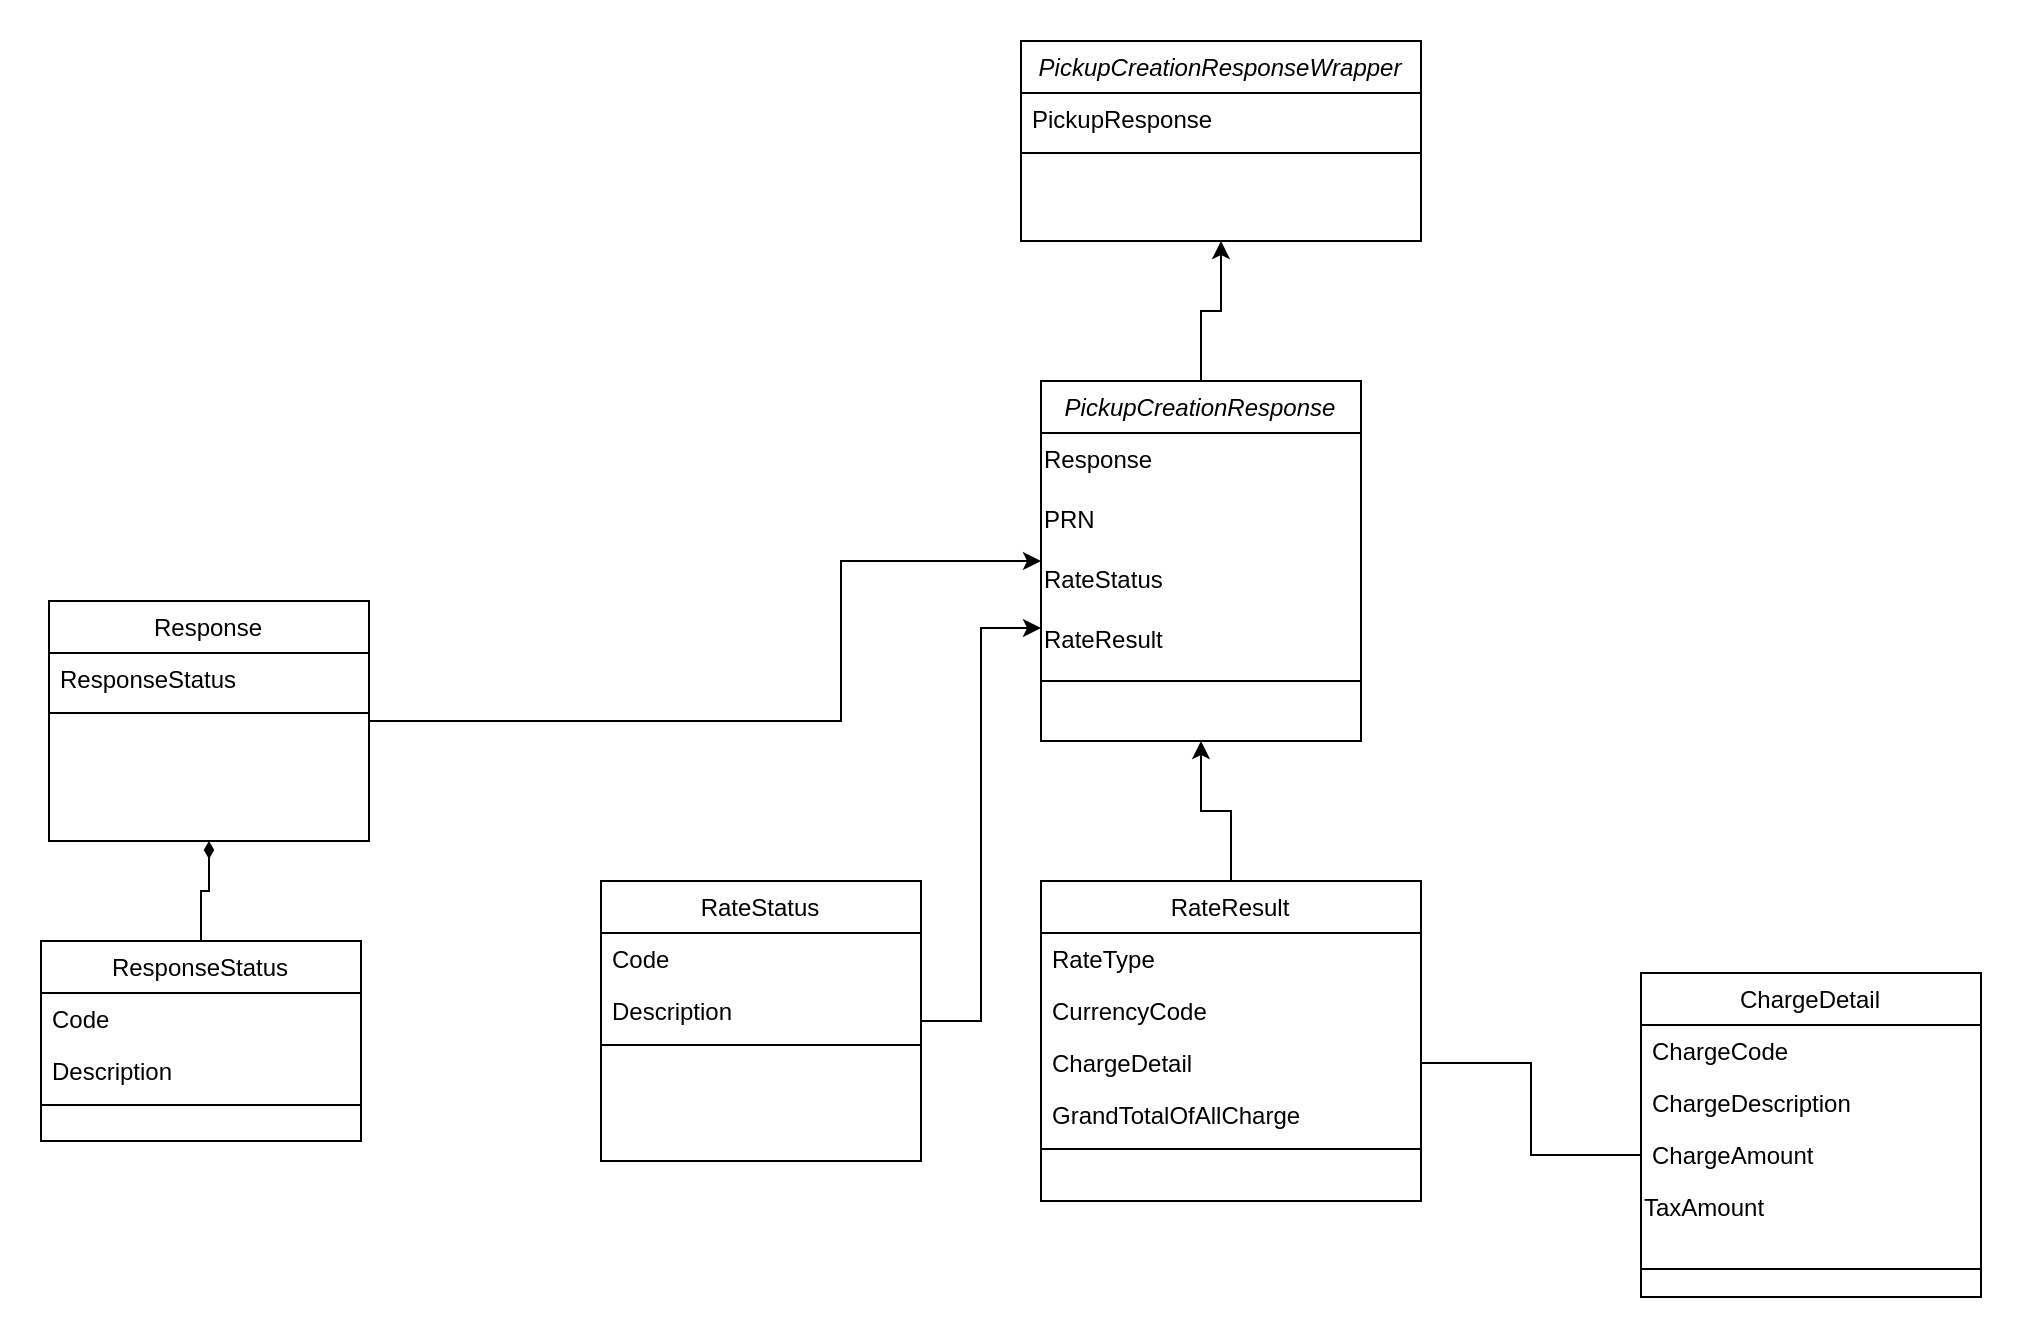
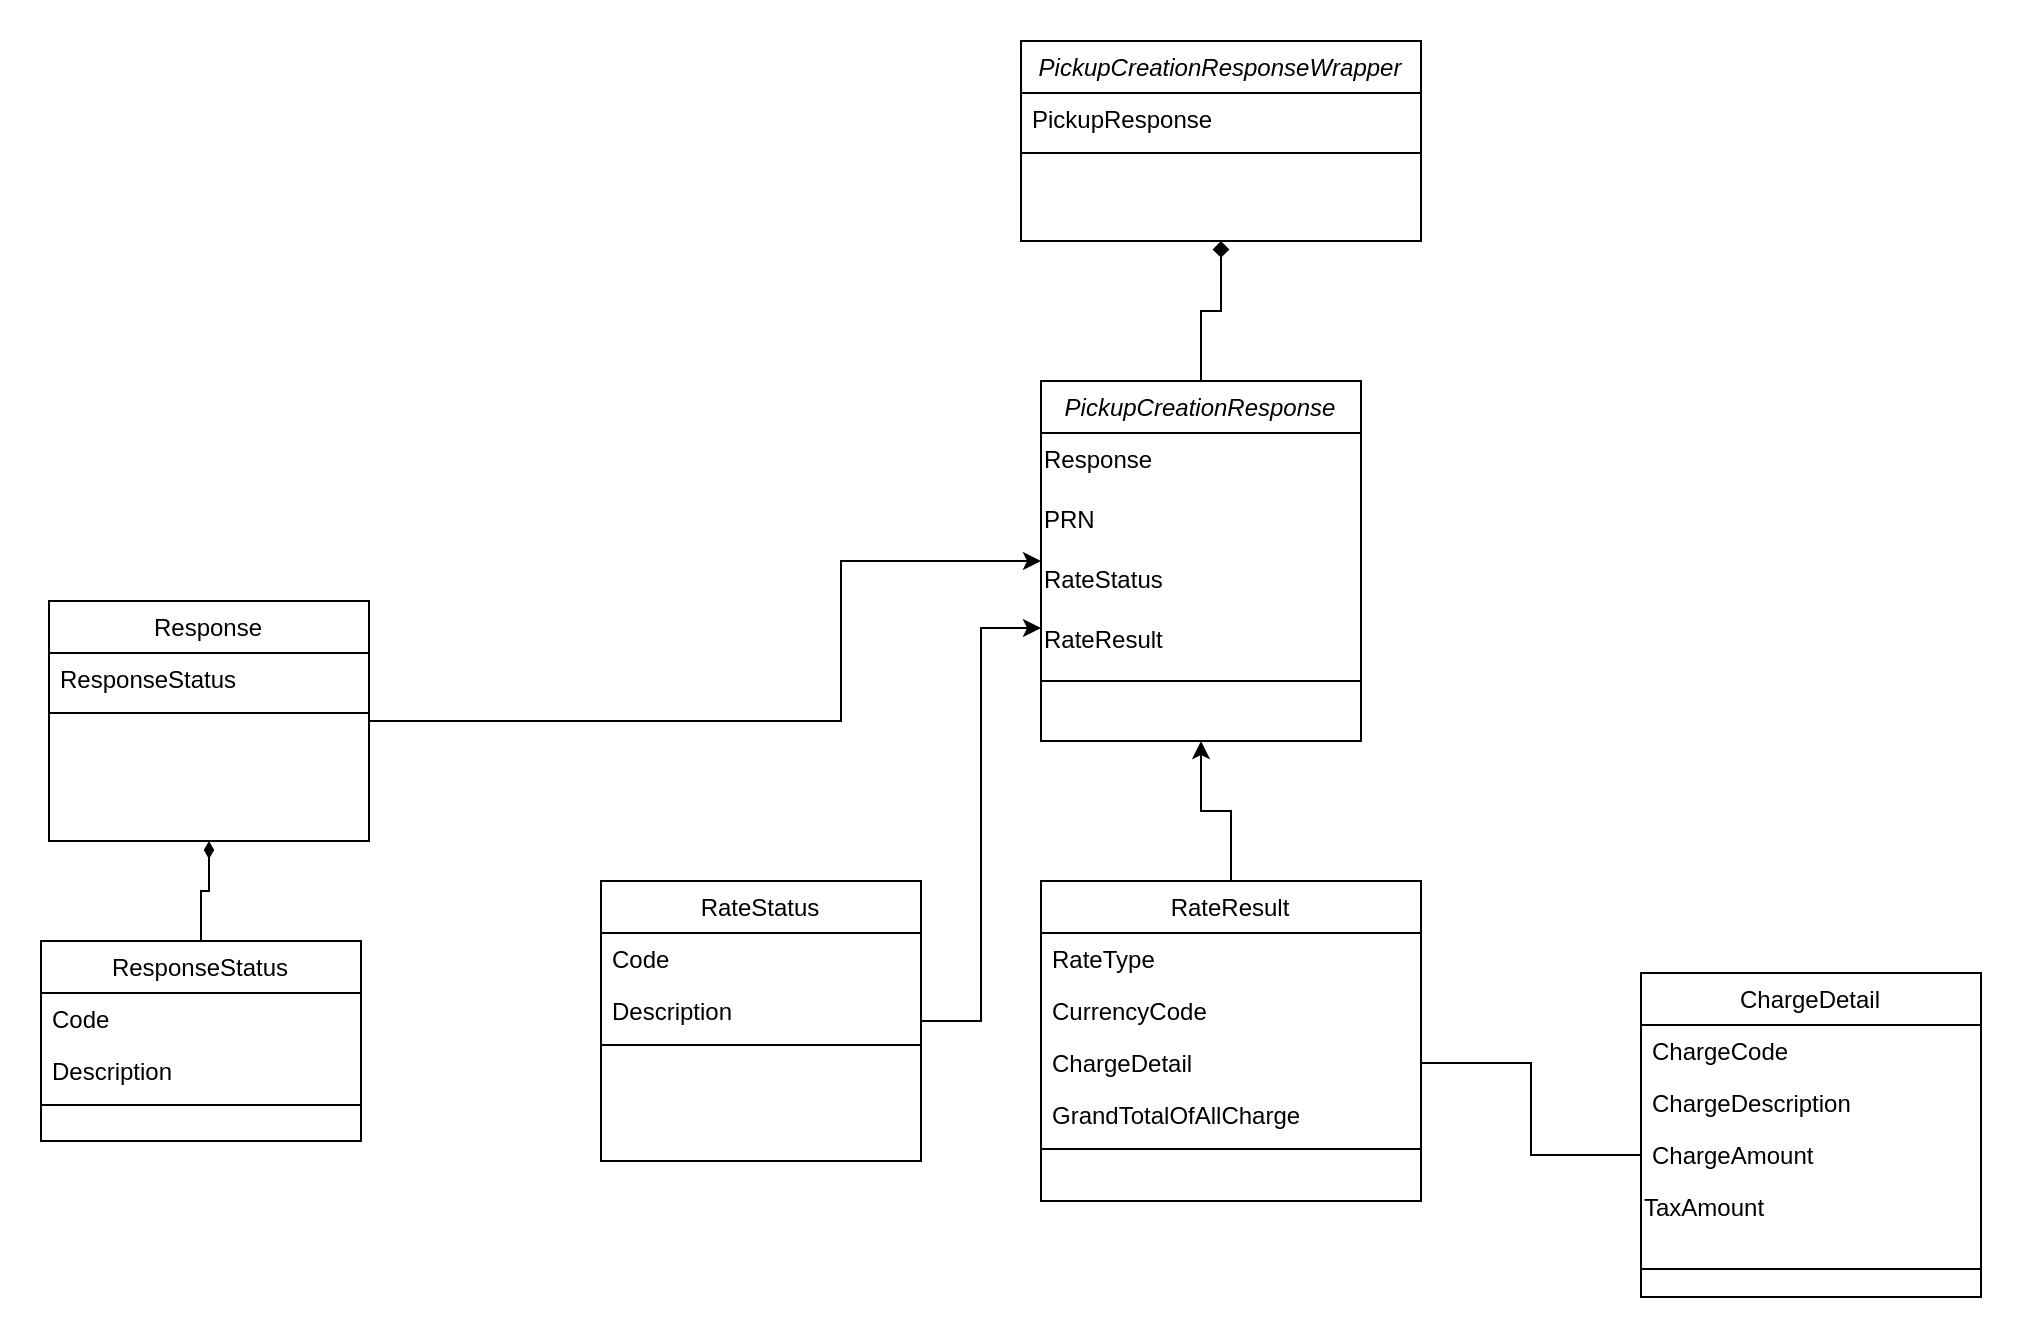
edge "PickupCreationResponse" -> "PickupCreationResponseWrapper": arrowhead classic -> diamond
